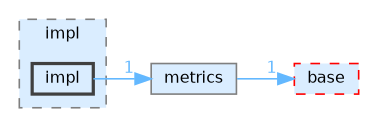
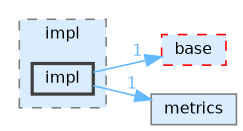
edge "metrics" -> "base": now "impl" -> "base"
